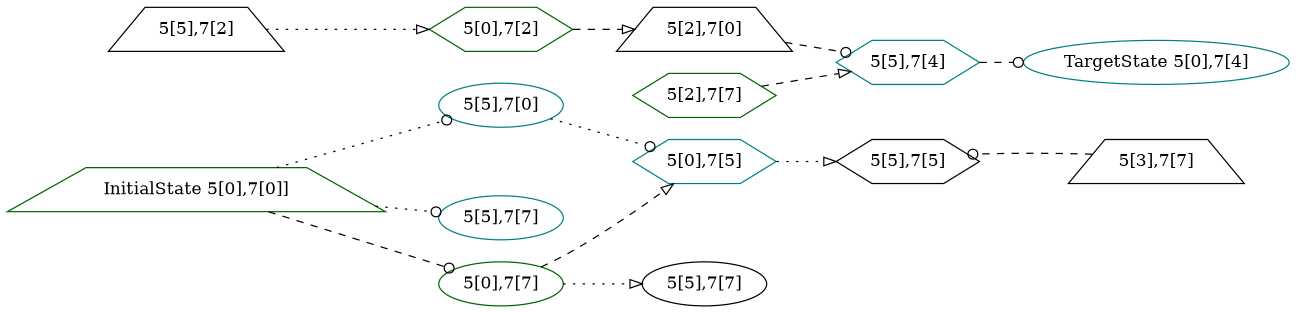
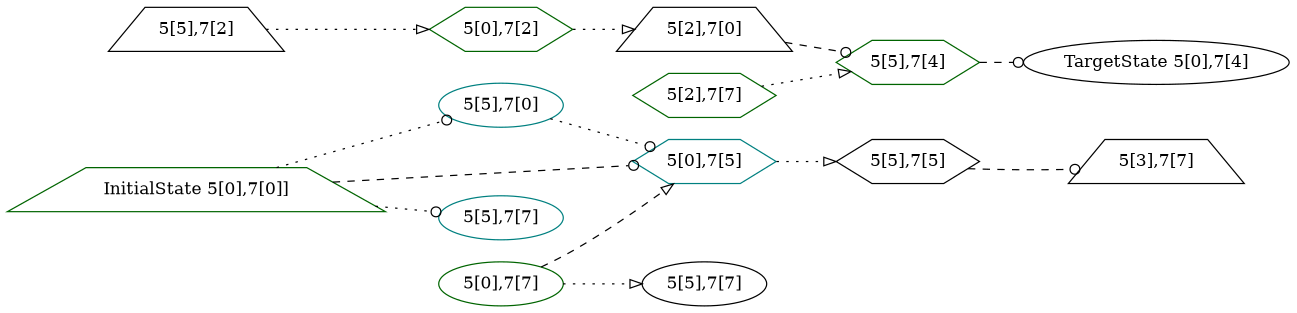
edge "5[0],7[2]" -> "5[2],7[0]": style dashed -> dotted
node "5[5],7[4]": color teal -> darkgreen
node "TargetState 5[0],7[4]": color teal -> black
edge "5[2],7[7]" -> "5[5],7[4]": style dashed -> dotted
edge "5[3],7[7]" -> "5[5],7[5]": reversed
edge "InitialState 5[0],7[0]]" -> "5[0],7[7]": now "InitialState 5[0],7[0]]" -> "5[0],7[5]"
